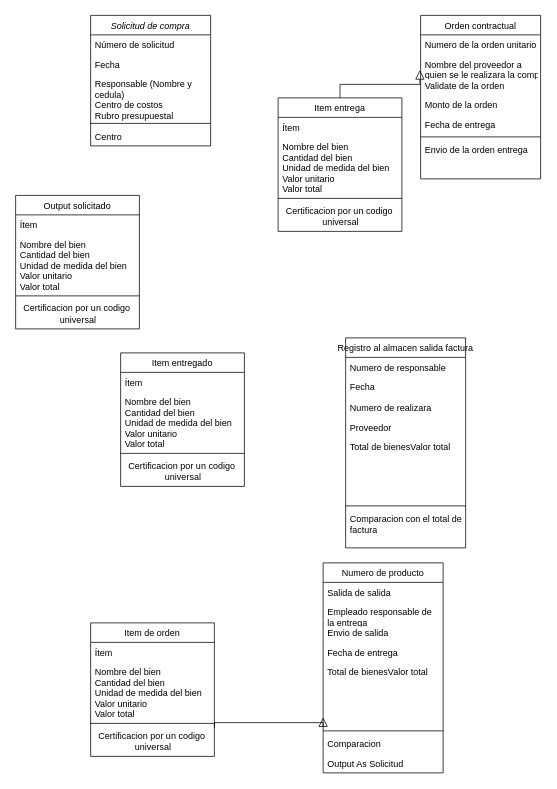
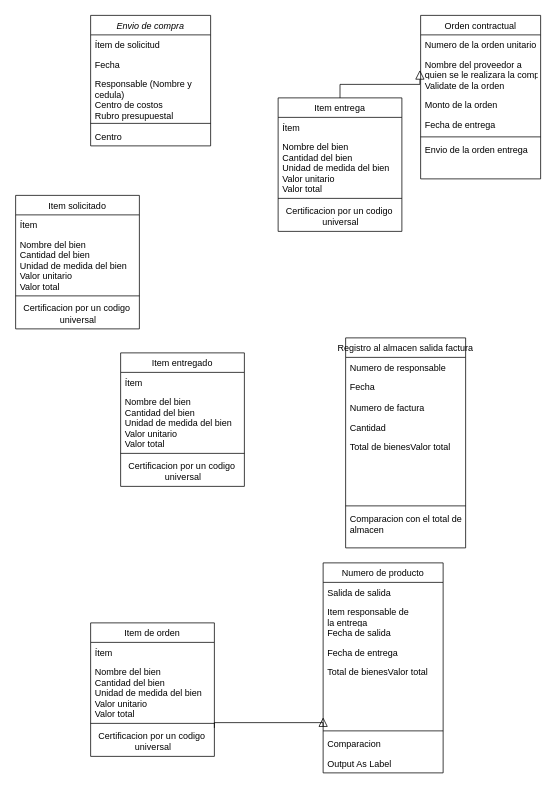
node "Solicitud de compra": label "Solicitud de compra" -> "Envio de compra"
node "Número de solicitud": label "Número de solicitud" -> "Ítem de solicitud"
node "Output solicitado": label "Output solicitado" -> "Item solicitado"
node "Numero de realizara": label "Numero de realizara" -> "Numero de factura"
node "Proveedor": label "Proveedor" -> "Cantidad"
node "Comparacion con el total de factura": label "Comparacion con el total de factura" -> "Comparacion con el total de almacen"
node "Empleado responsable de la entrega": label "Empleado responsable de la entrega" -> "Item responsable de la entrega"
node "Envio de salida": label "Envio de salida" -> "Fecha de salida"
node "Output As Solicitud": label "Output As Solicitud" -> "Output As Label"
